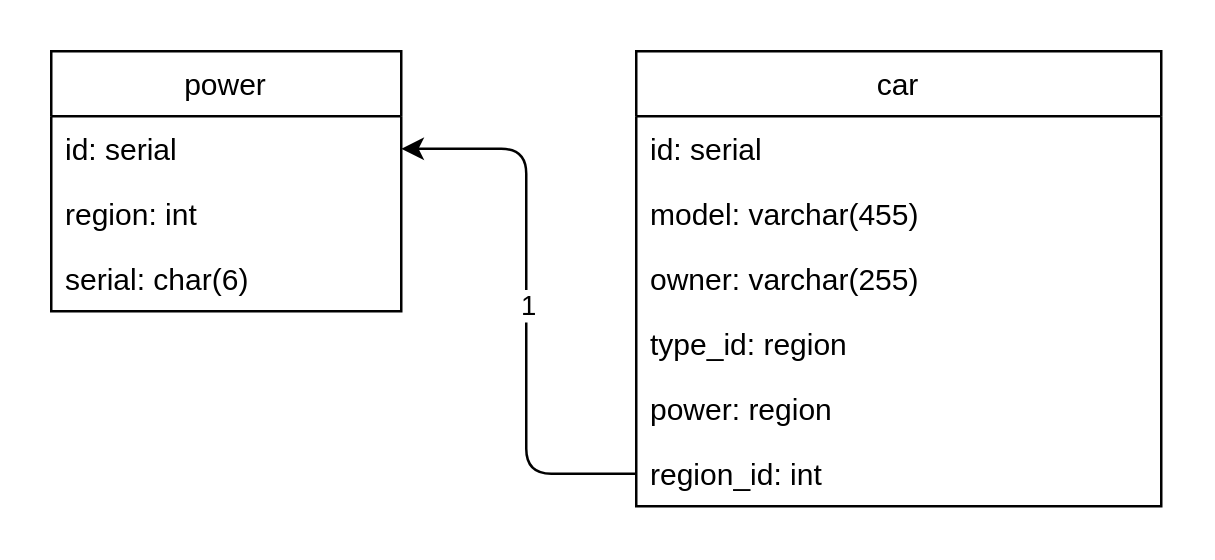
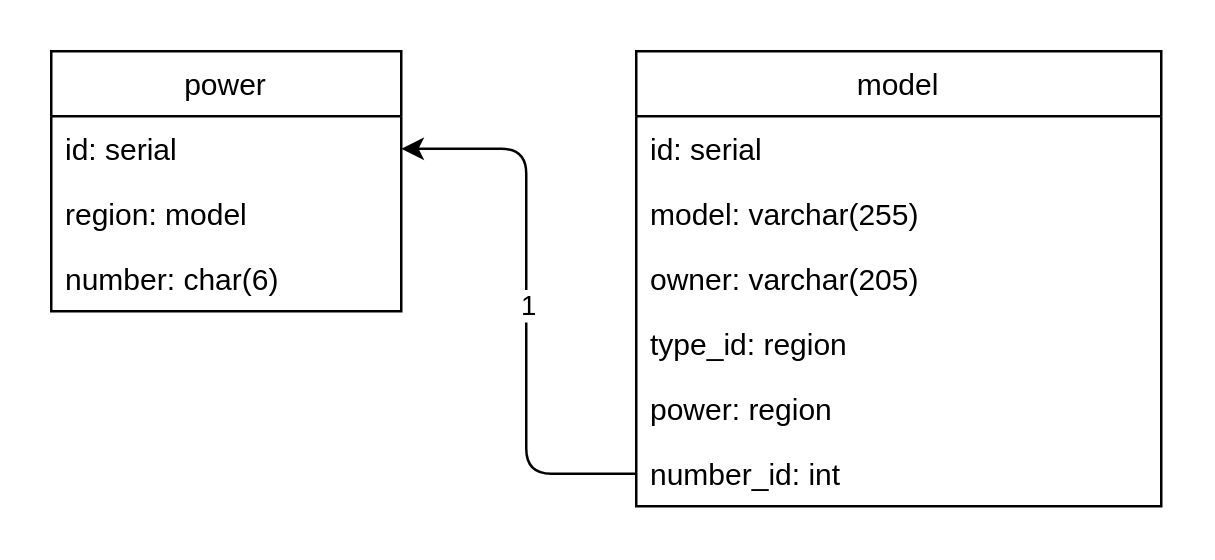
node "car": label "car" -> "model"
node "region: int": label "region: int" -> "region: model"
node "model: varchar(455)": label "model: varchar(455)" -> "model: varchar(255)"
node "serial: char(6)": label "serial: char(6)" -> "number: char(6)"
node "owner: varchar(255)": label "owner: varchar(255)" -> "owner: varchar(205)"
node "region_id: int": label "region_id: int" -> "number_id: int"
